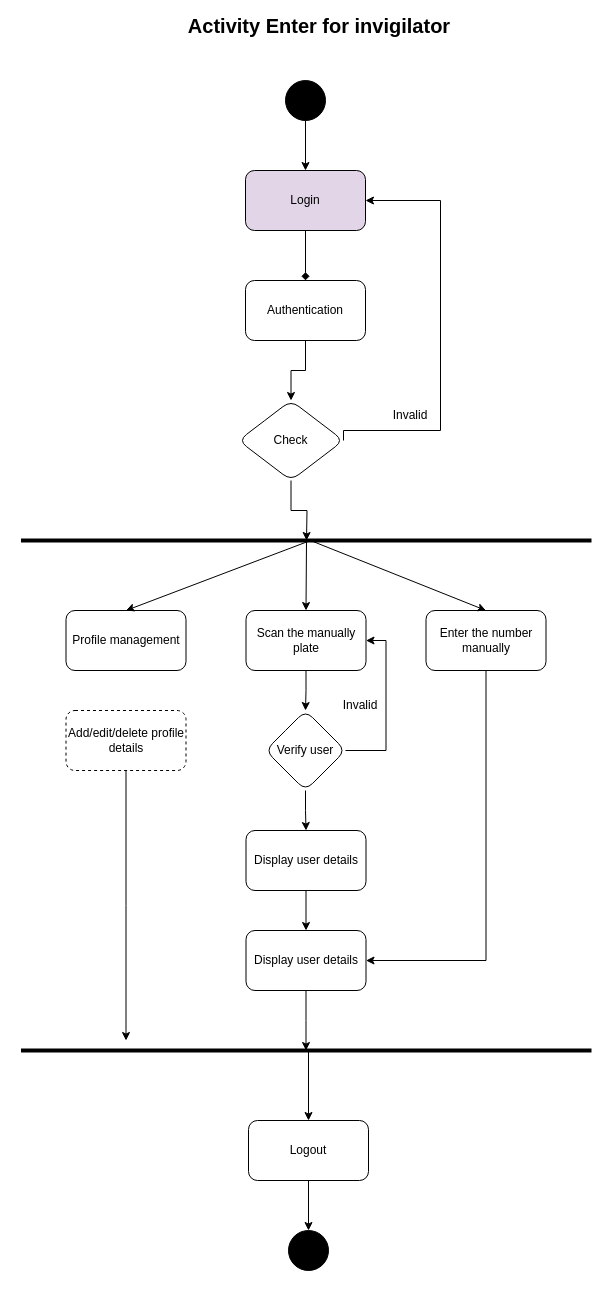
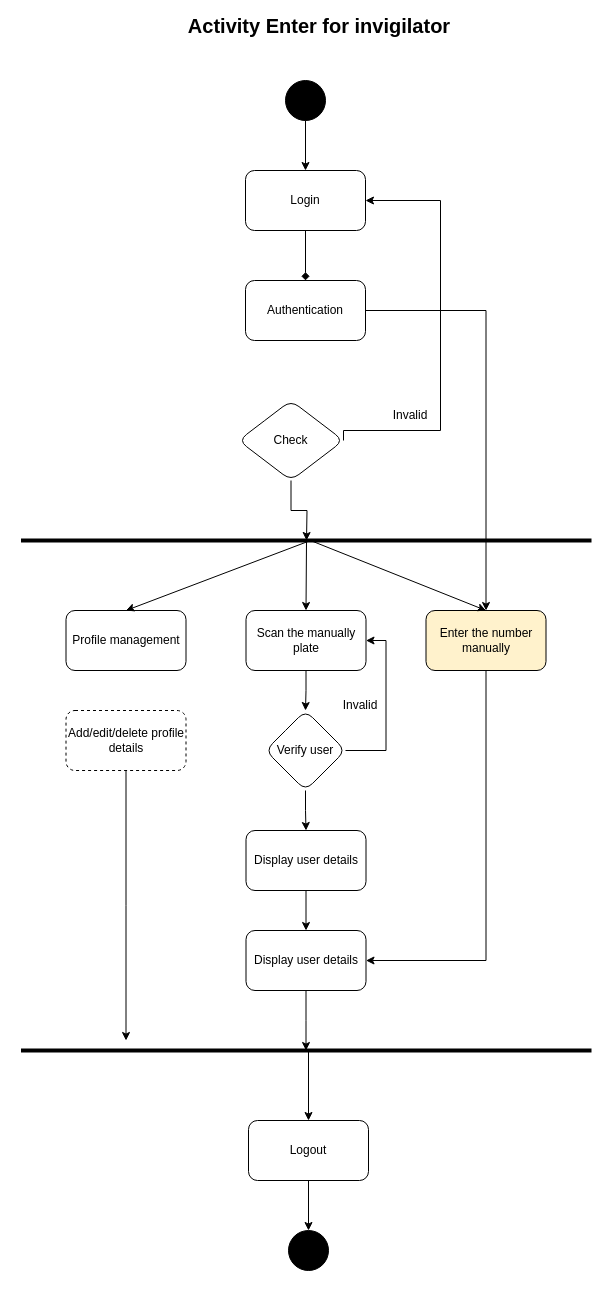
node "Login": fillcolor #e1d5e7 -> #ffffff
edge "Authentication" -> "Check": now "Authentication" -> "Enter the number manually"
node "Enter the number manually": fillcolor #ffffff -> #fff2cc
